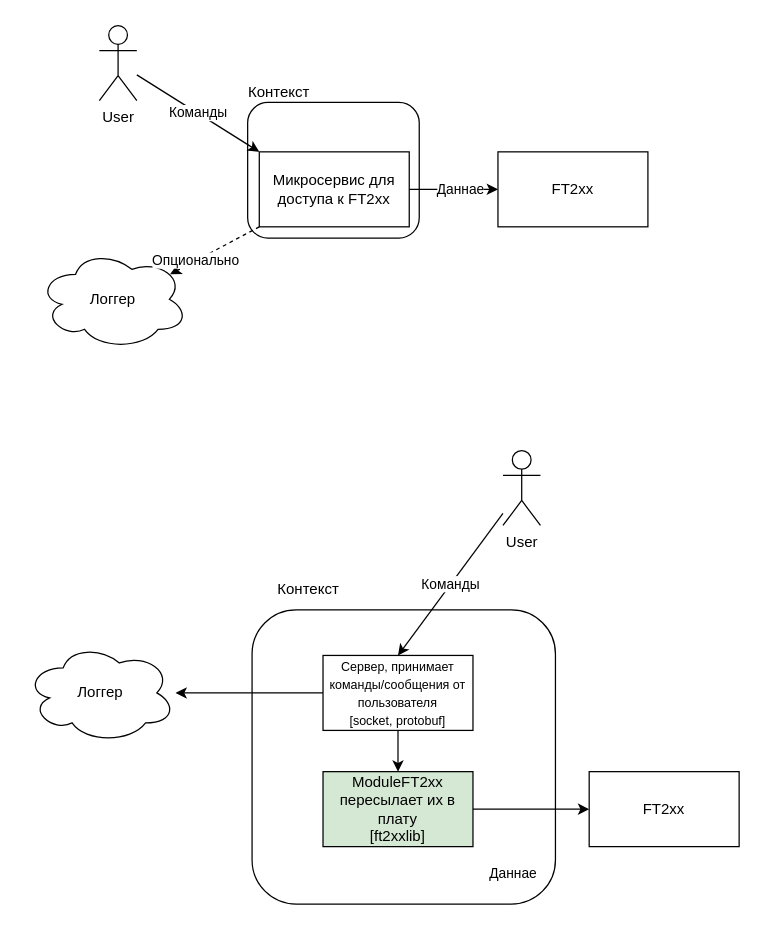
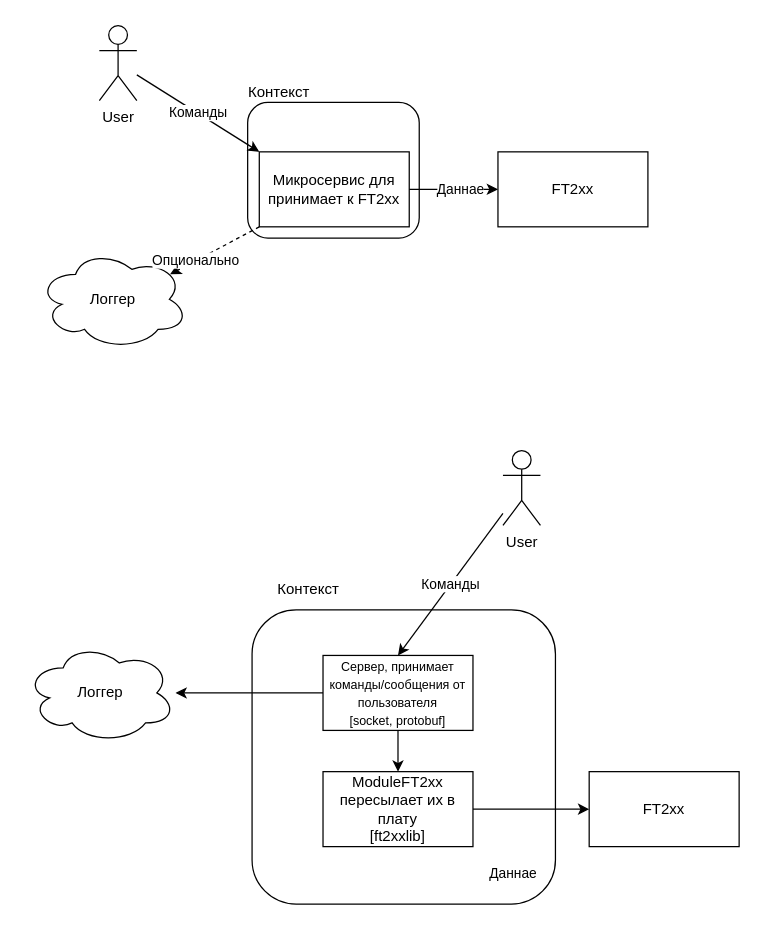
node "Микросервис для доступа к FT2xx": label "Микросервис для доступа к FT2xx" -> "Микросервис для принимает к FT2xx"
node "ModuleFT2xx пересылает их в плату [ft2xxlib]": fillcolor #d5e8d4 -> #ffffff
